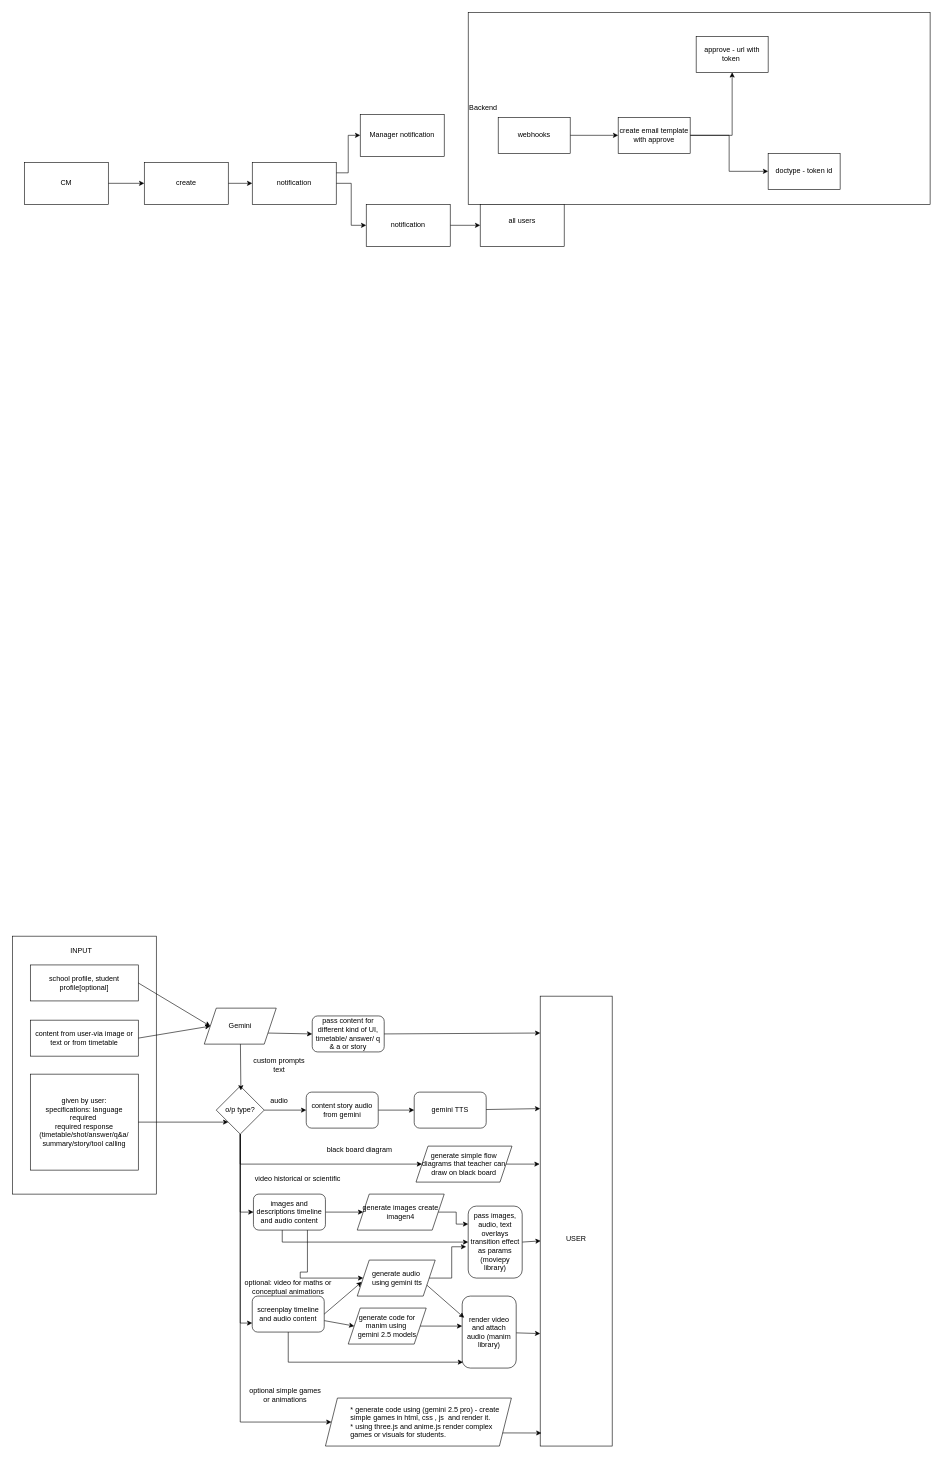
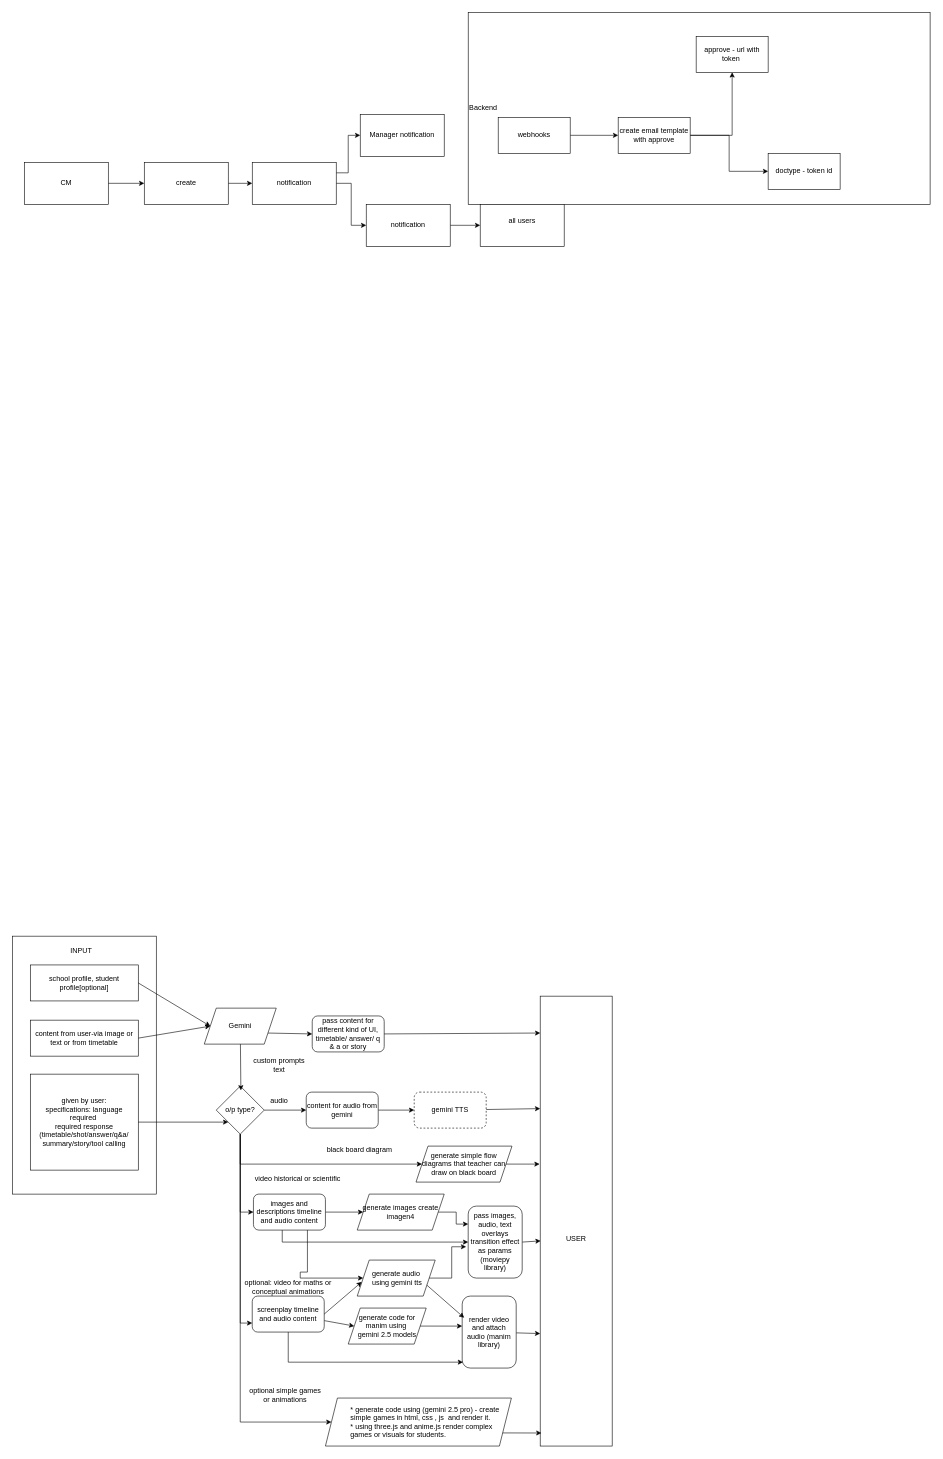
node "content story audio from gemini": label "content story audio from gemini" -> "content for audio from gemini"
node "gemini TTS": style solid -> dashed
